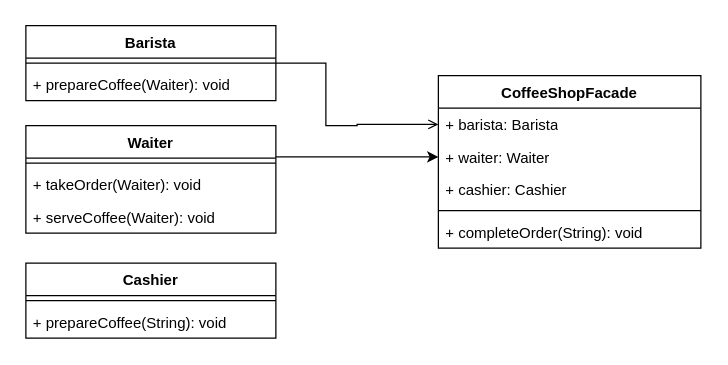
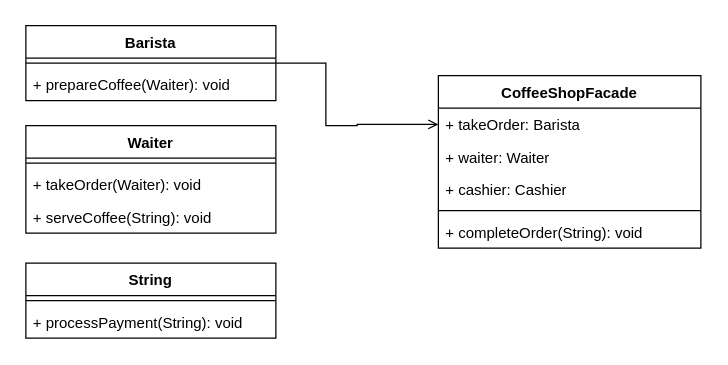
node "+ barista: Barista": label "+ barista: Barista" -> "+ takeOrder: Barista"
edge "Waiter" -> "+ waiter: Waiter": removed
node "+ serveCoffee(Waiter): void": label "+ serveCoffee(Waiter): void" -> "+ serveCoffee(String): void"
node "Cashier": label "Cashier" -> "String"
node "+ prepareCoffee(String): void": label "+ prepareCoffee(String): void" -> "+ processPayment(String): void"
